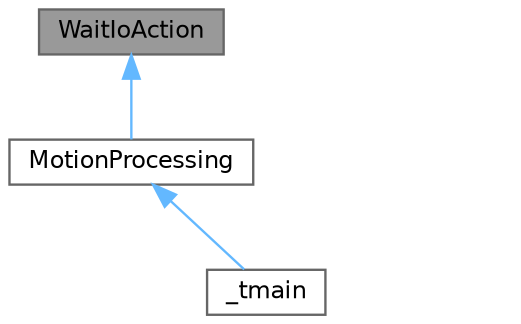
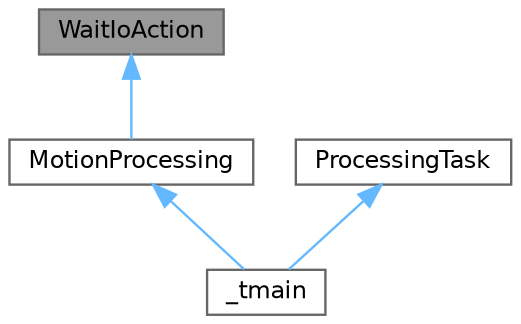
node "ProcessingTask": added
